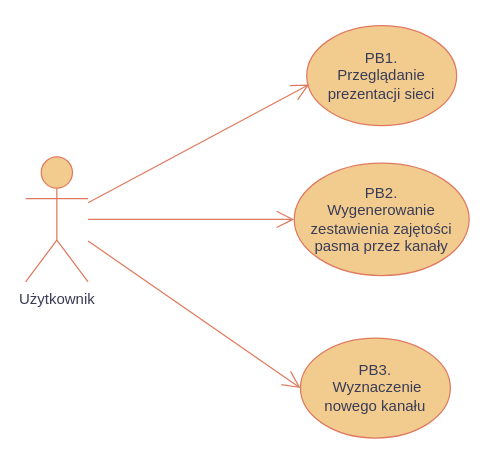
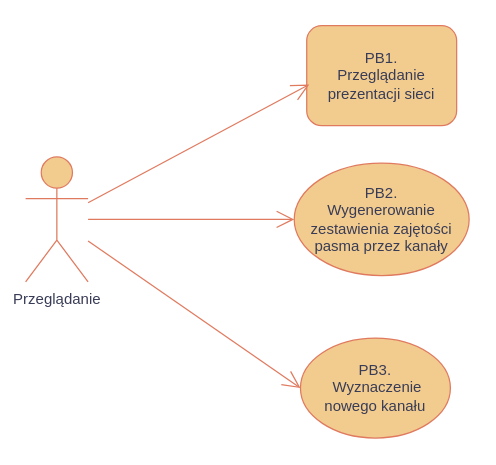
node "PB1. Przeglądanie prezentacji sieci": shape ellipse -> rounded rectangle
node "Użytkownik": label "Użytkownik" -> "Przeglądanie"
